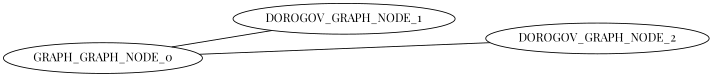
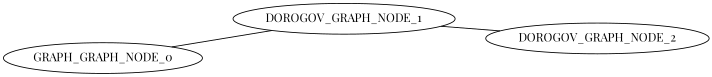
edge "DOROGOV_GRAPH_NODE_2" -- "GRAPH_GRAPH_NODE_0": now "DOROGOV_GRAPH_NODE_2" -- "DOROGOV_GRAPH_NODE_1"
